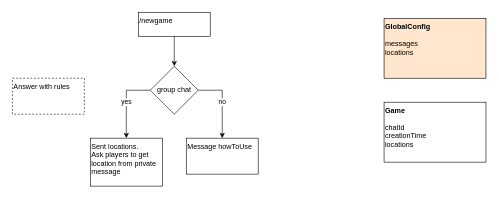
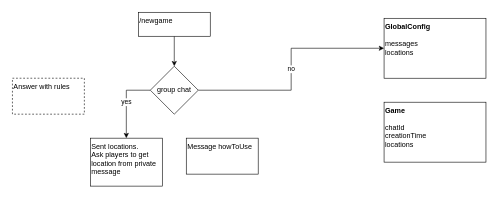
node "GlobalConfig messages locations": fillcolor #ffe6cc -> #ffffff
edge "group chat" -> "Message howToUse": now "group chat" -> "GlobalConfig messages locations"
